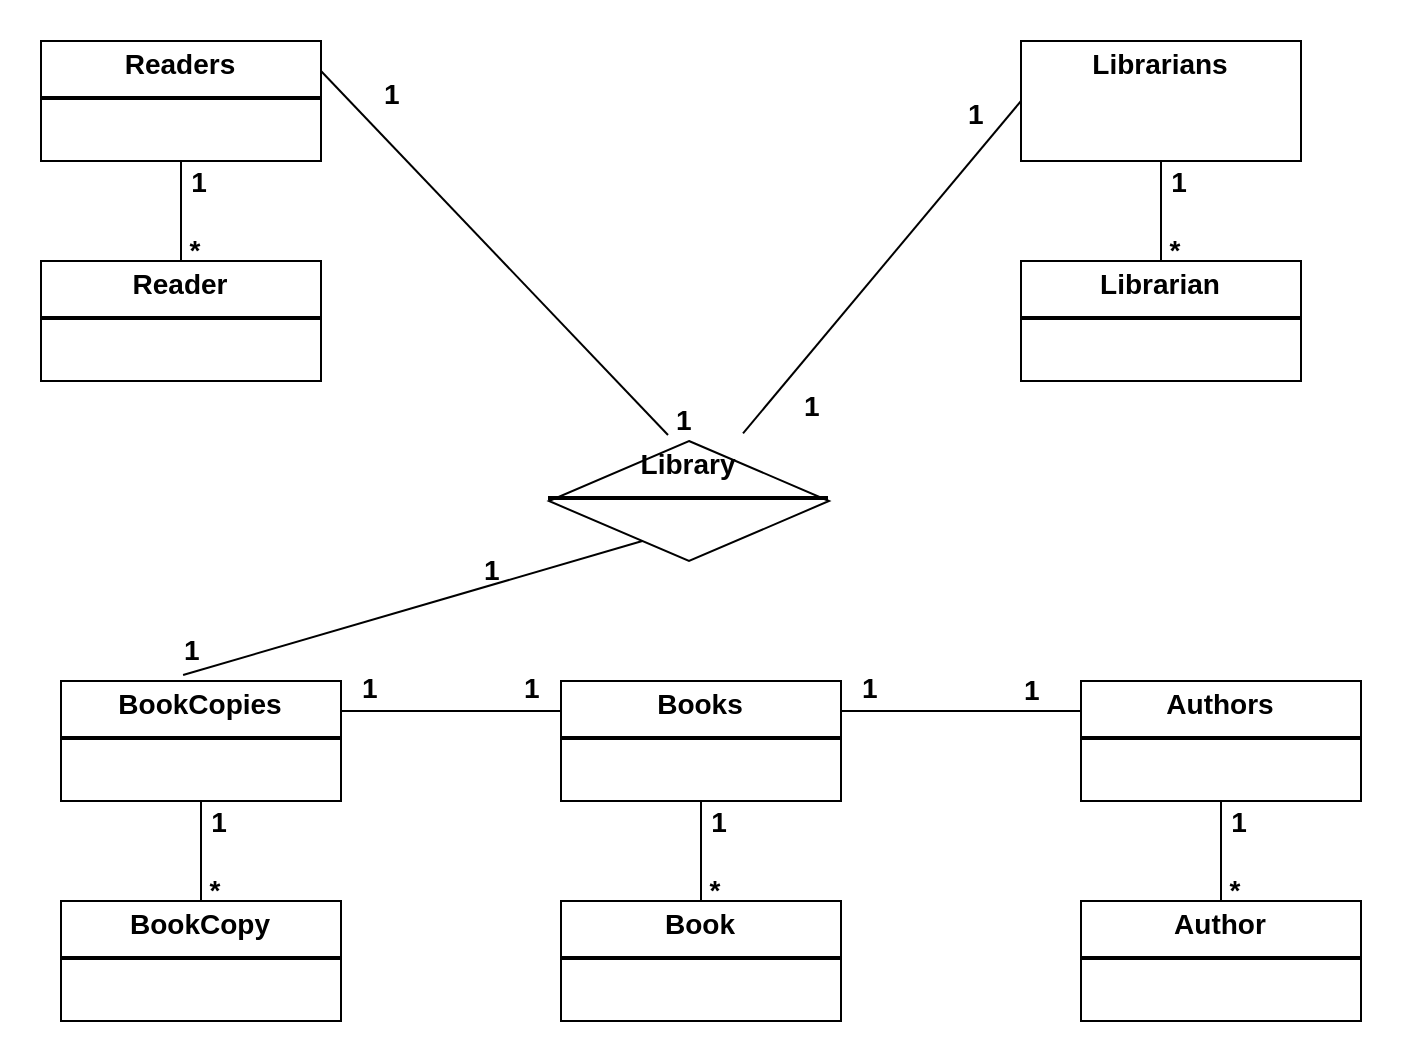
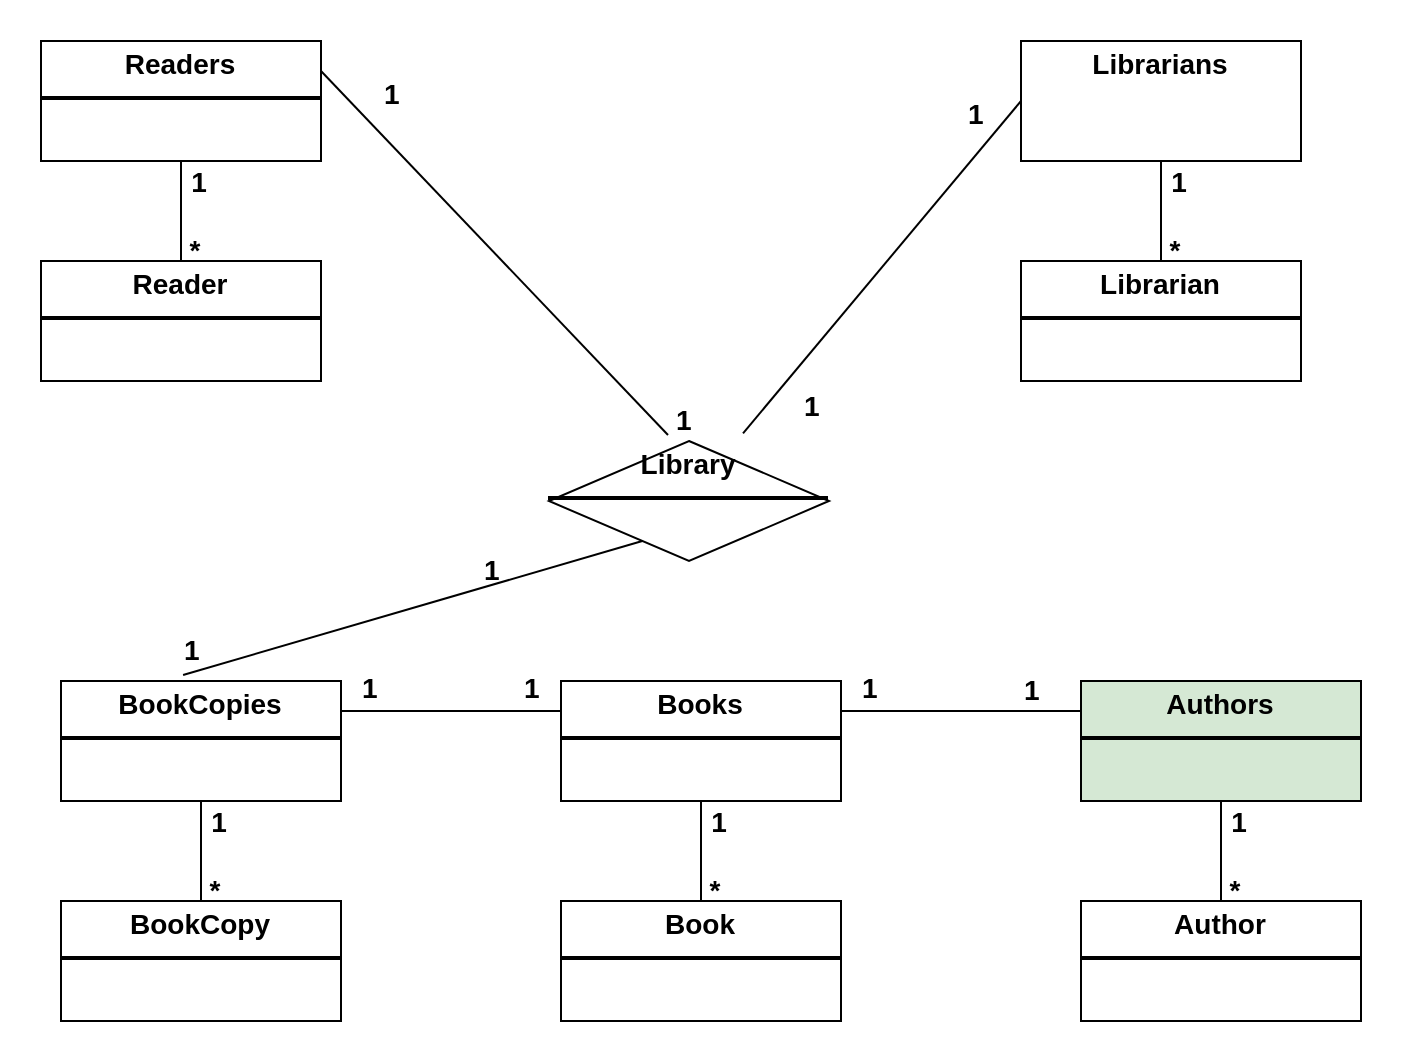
node "Authors": fillcolor #ffffff -> #d5e8d4
